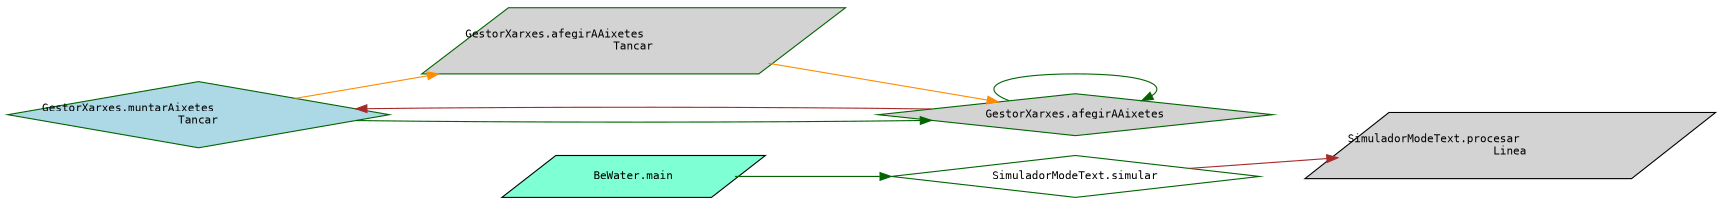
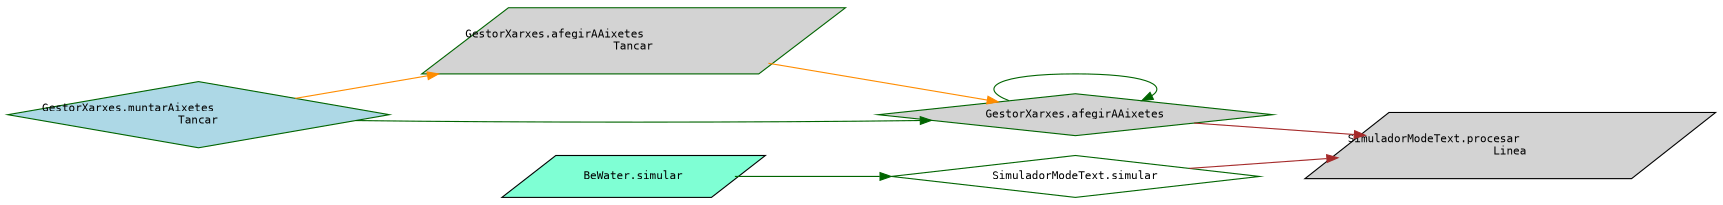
edge "GestorXarxes.afegirAAixetes" -> "GestorXarxes.muntarAixetes Tancar": now "GestorXarxes.afegirAAixetes" -> "SimuladorModeText.procesar Linea"
node "BeWater.main": label "BeWater.main" -> "BeWater.simular"
